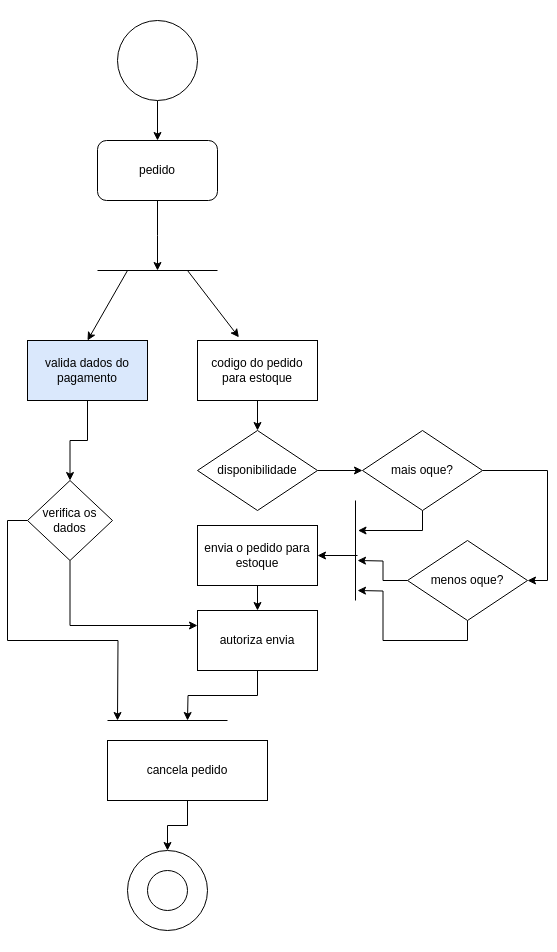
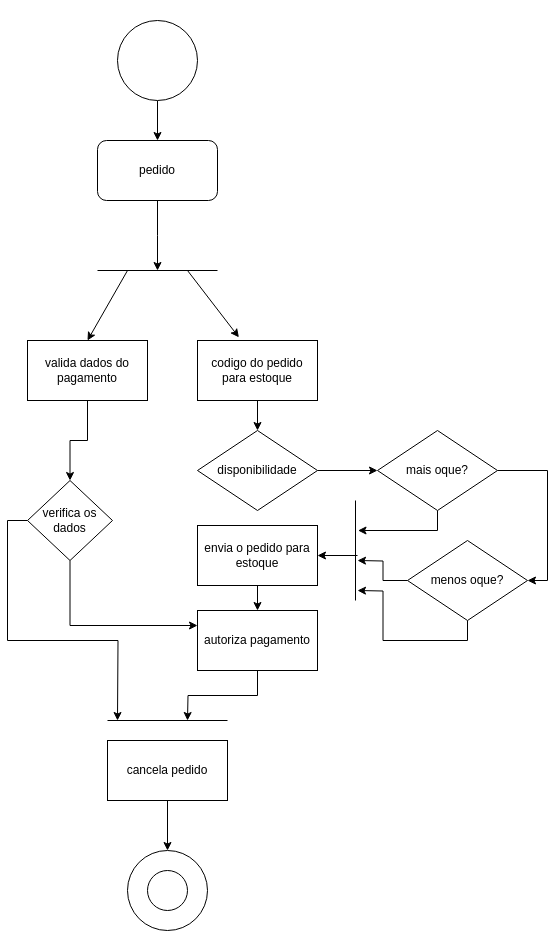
node "valida dados do pagamento": fillcolor #dae8fc -> #ffffff
node "mais oque?": moved (423, 471) -> (438, 471)
node "autoriza envia": label "autoriza envia" -> "autoriza pagamento"
node "cancela pedido": size 160x60 -> 120x60
